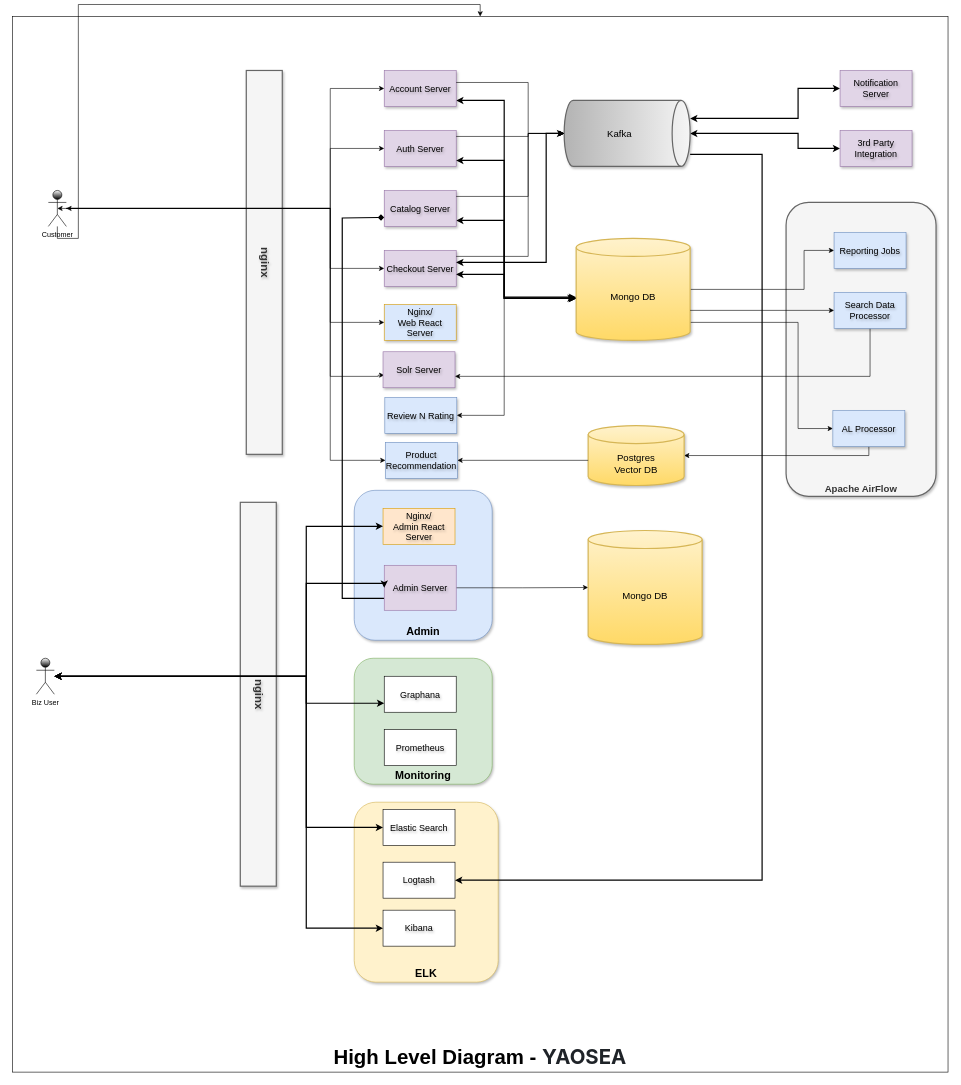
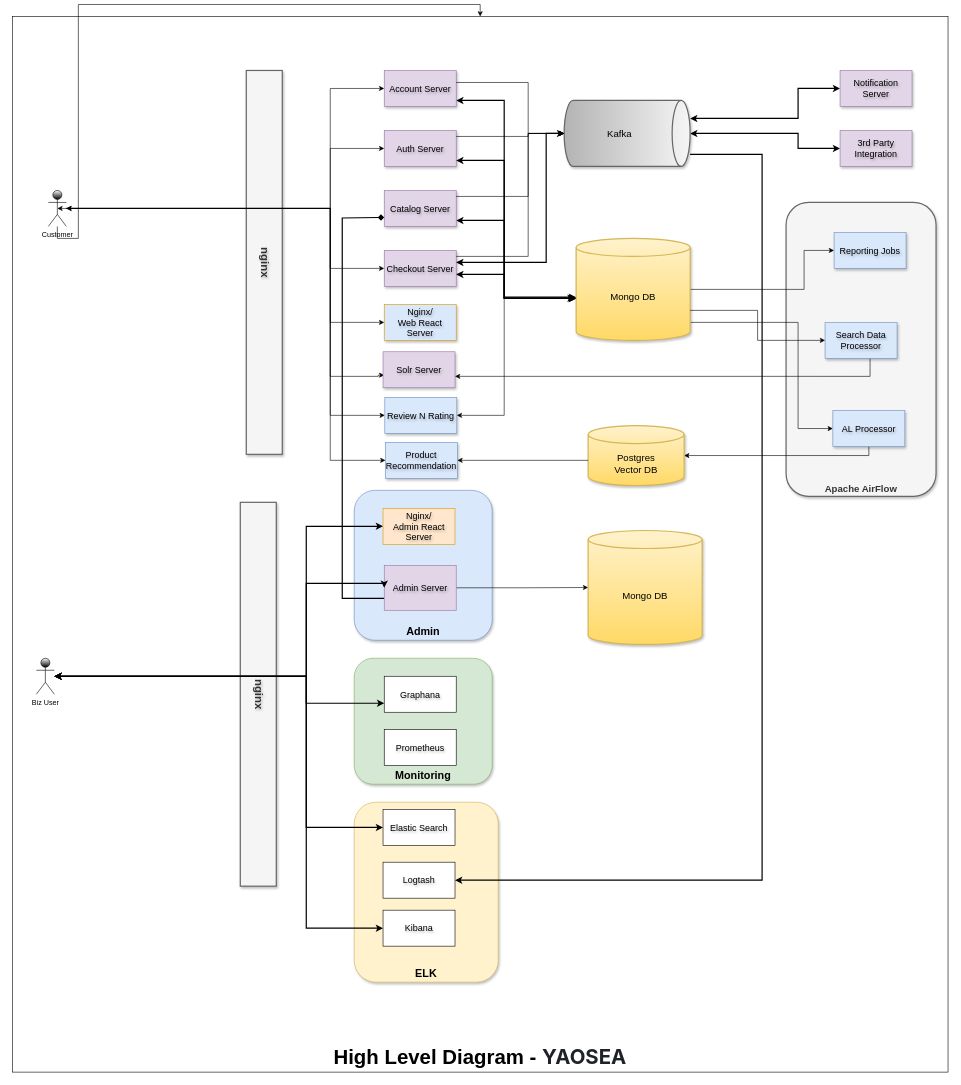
node "Search Data Processor": moved (870, 311) -> (861, 341)
edge "Customer" -- "Review N Rating": added
